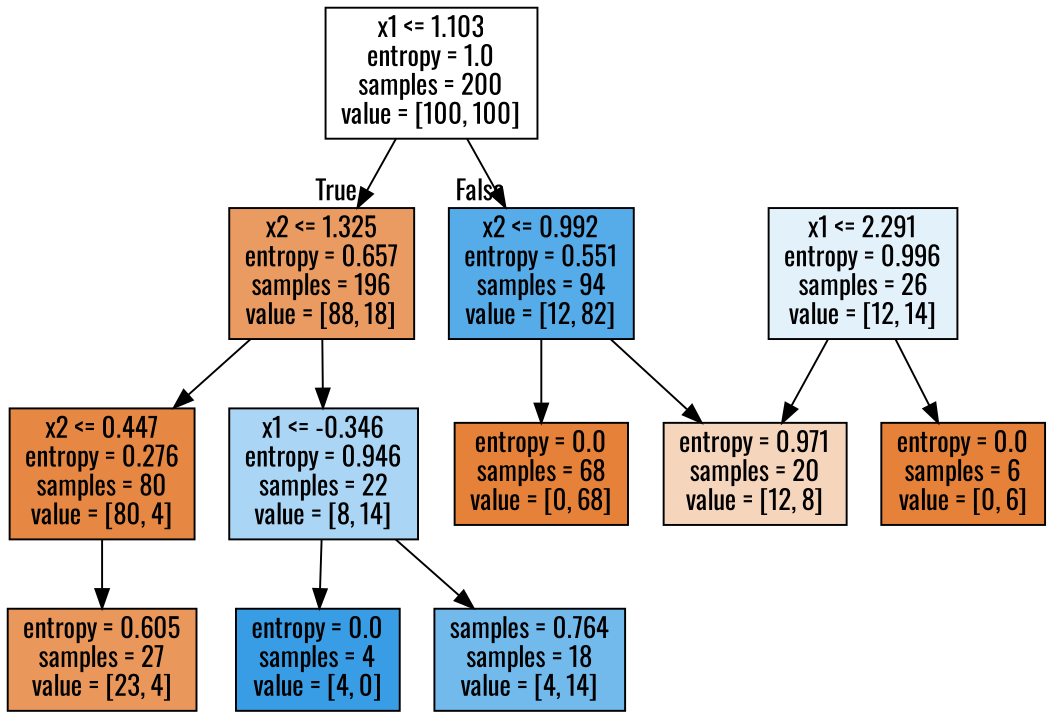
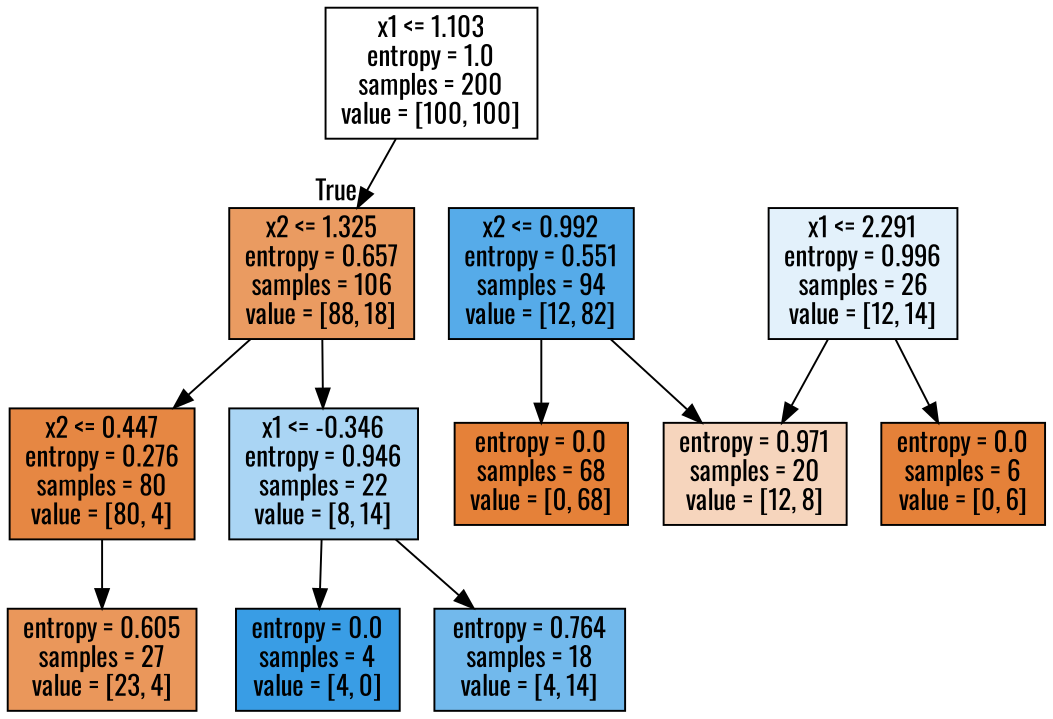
edge "x1 <= 1.103 entropy = 1.0 samples = 200 value = [100, 100]" -> "x2 <= 0.992 entropy = 0.551 samples = 94 value = [12, 82]": removed
node "x2 <= 1.325 entropy = 0.657 samples = 196 value = [88, 18]": label "x2 <= 1.325 entropy = 0.657 samples = 196 value = [88, 18]" -> "x2 <= 1.325 entropy = 0.657 samples = 106 value = [88, 18]"
node "samples = 0.764 samples = 18 value = [4, 14]": label "samples = 0.764 samples = 18 value = [4, 14]" -> "entropy = 0.764 samples = 18 value = [4, 14]"
